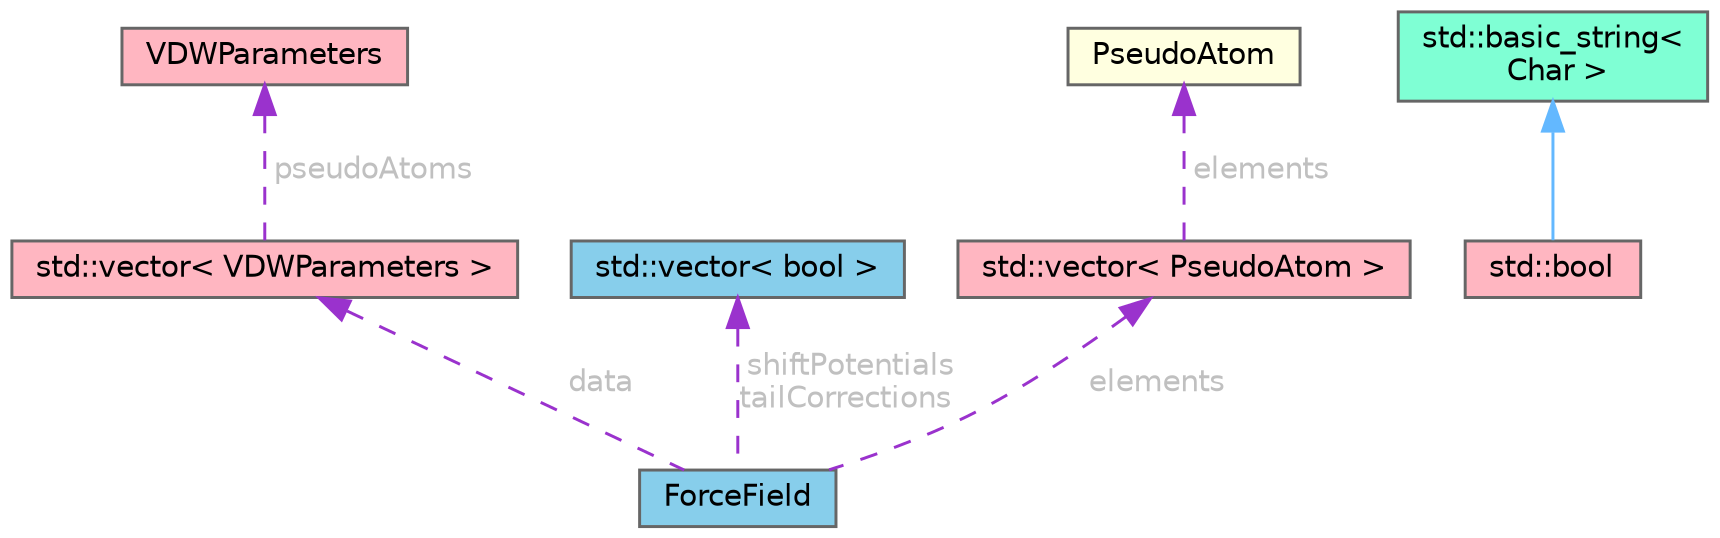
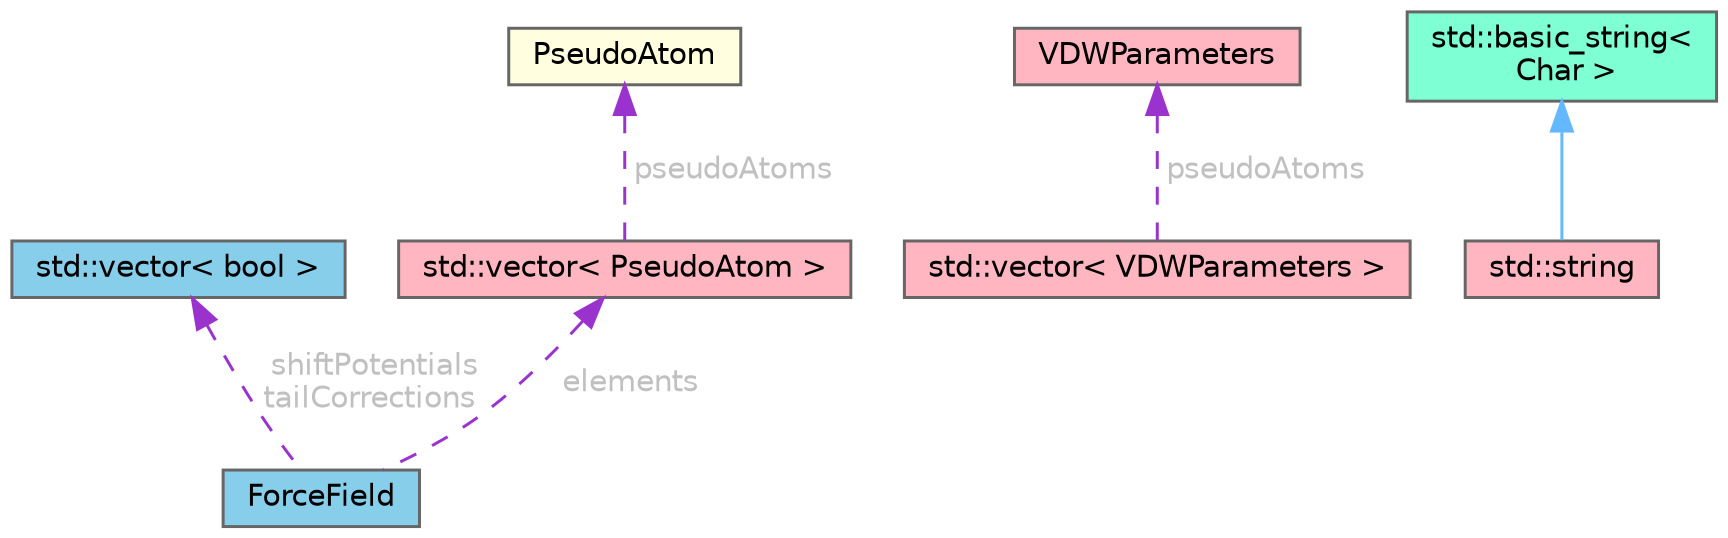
edge "std::vector< PseudoAtom >" -> "PseudoAtom": label " elements" -> " pseudoAtoms"
node "std::bool": label "std::bool" -> "std::string"
edge "ForceField" -> "std::vector< VDWParameters >": removed, label "data"
